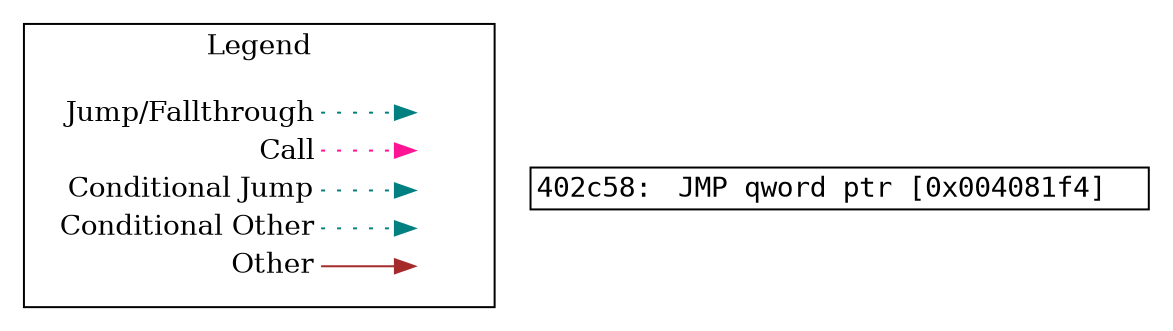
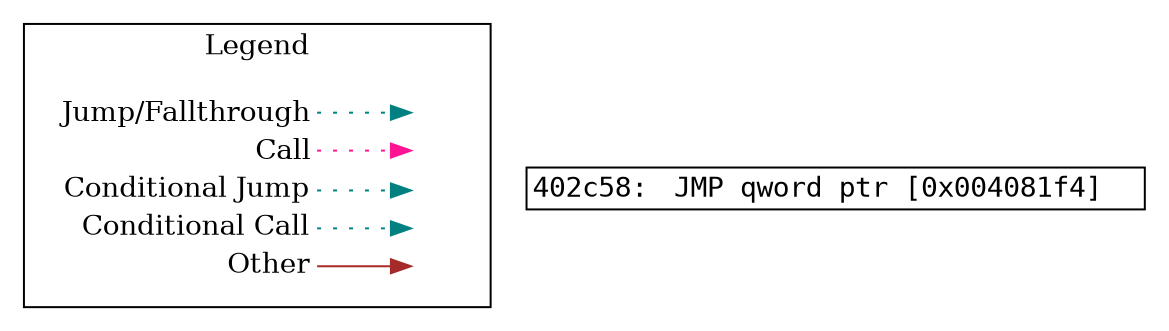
node "Jump/Fallthrough": text "Conditional Other" -> "Conditional Call"
